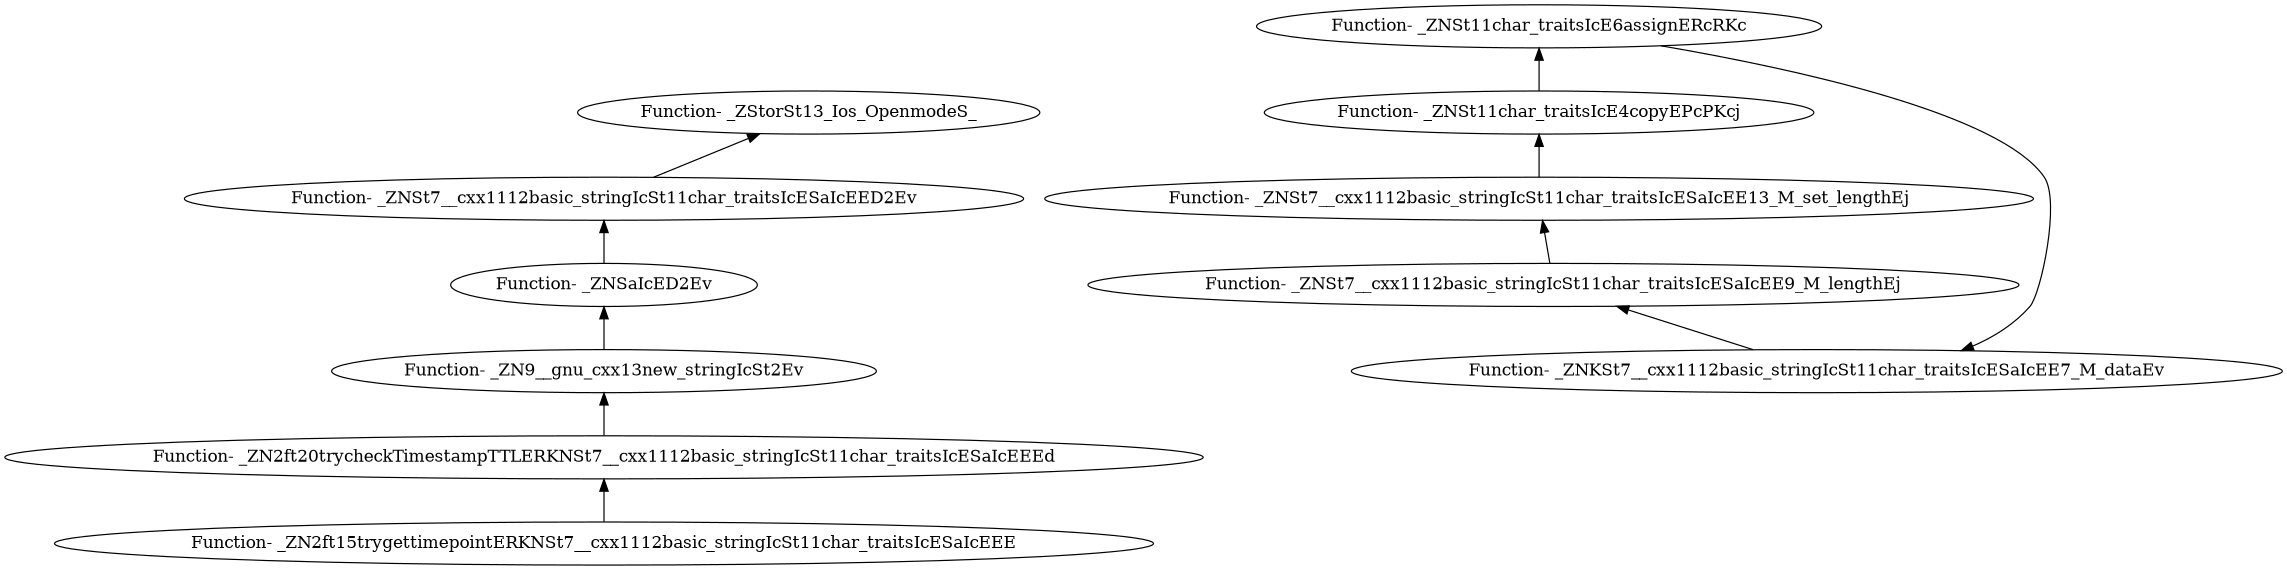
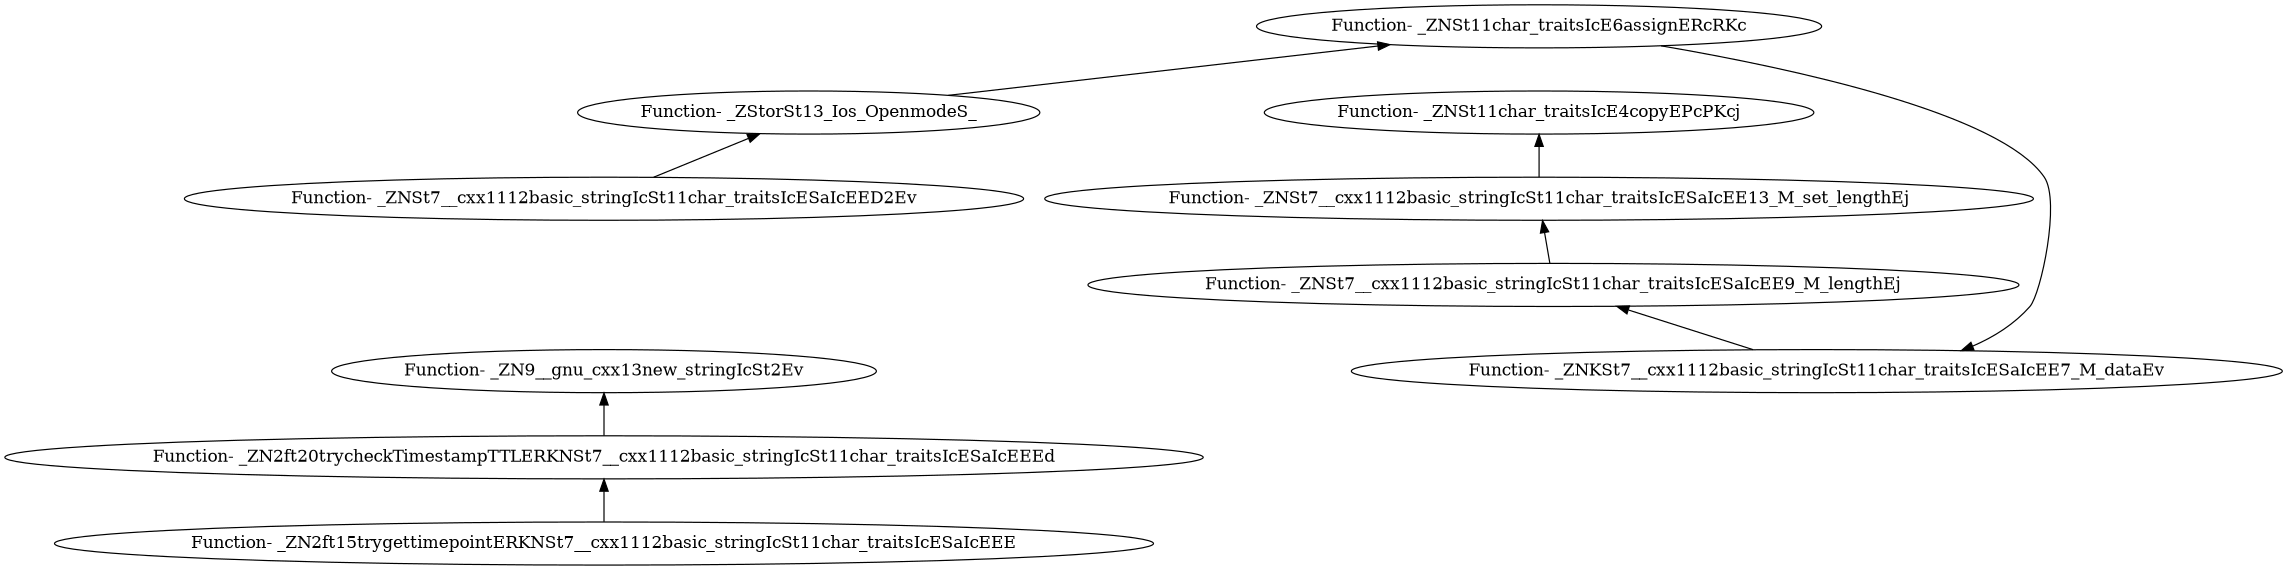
edge "Function- _ZNSt11char_traitsIcE4copyEPcPKcj" -> "Function- _ZNSt11char_traitsIcE6assignERcRKc": now "Function- _ZStorSt13_Ios_OpenmodeS_" -> "Function- _ZNSt11char_traitsIcE6assignERcRKc"
node "Function- _ZNSaIcED2Ev": removed
